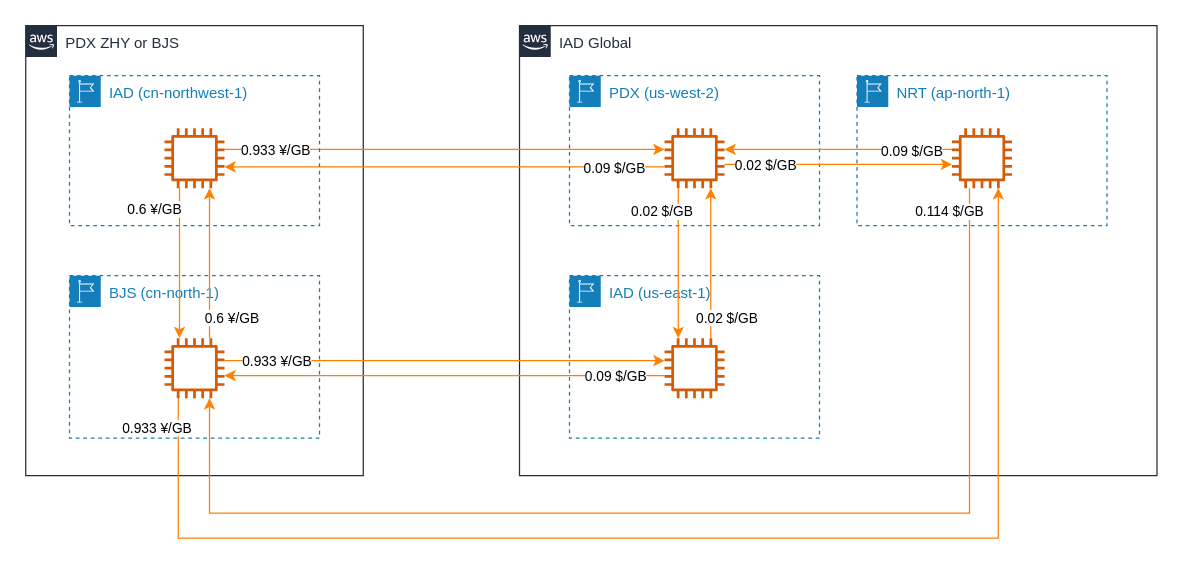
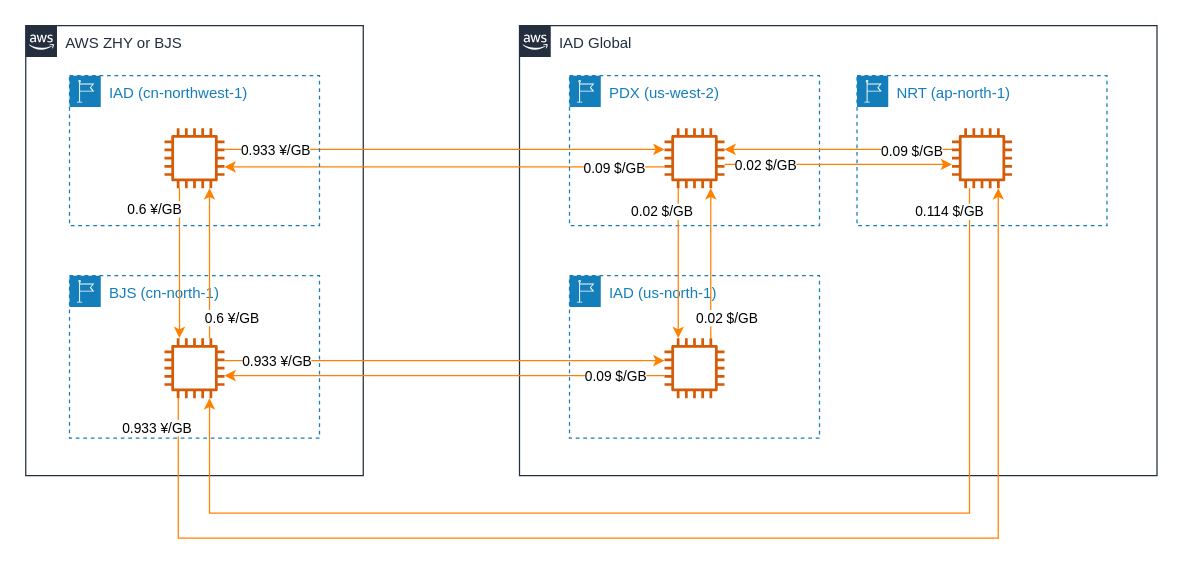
node "PDX ZHY or BJS": label "PDX ZHY or BJS" -> "AWS ZHY or BJS"
node "IAD (us-east-1)": label "IAD (us-east-1)" -> "IAD (us-north-1)"
